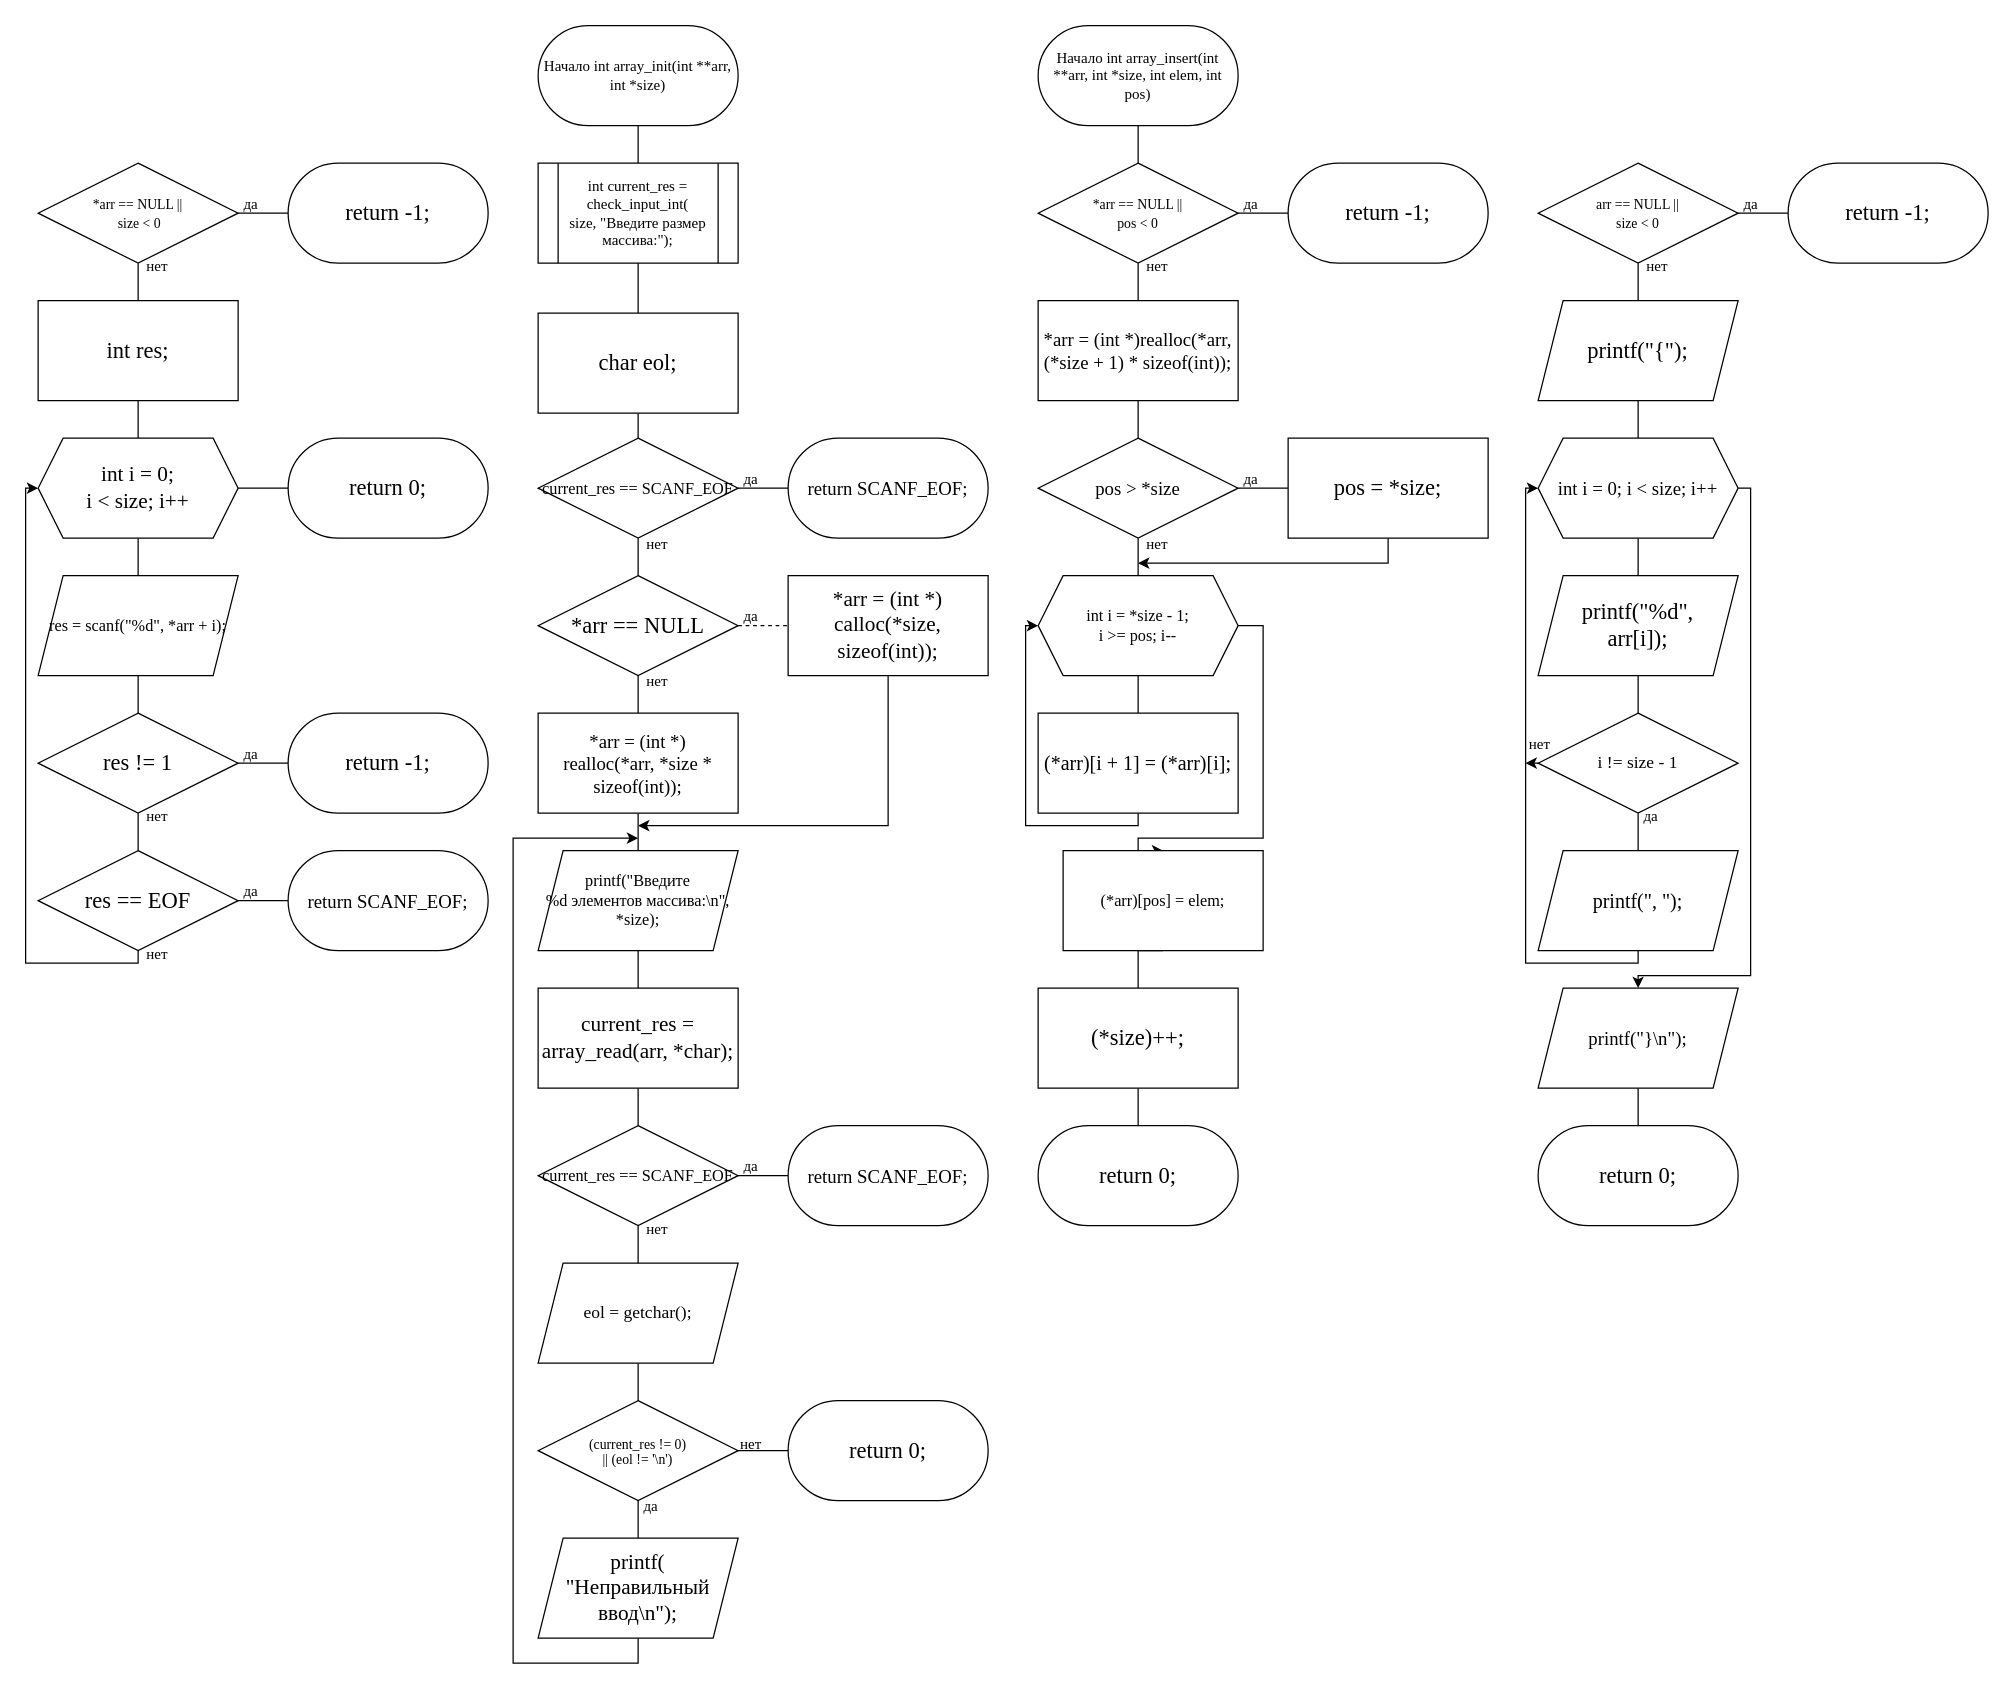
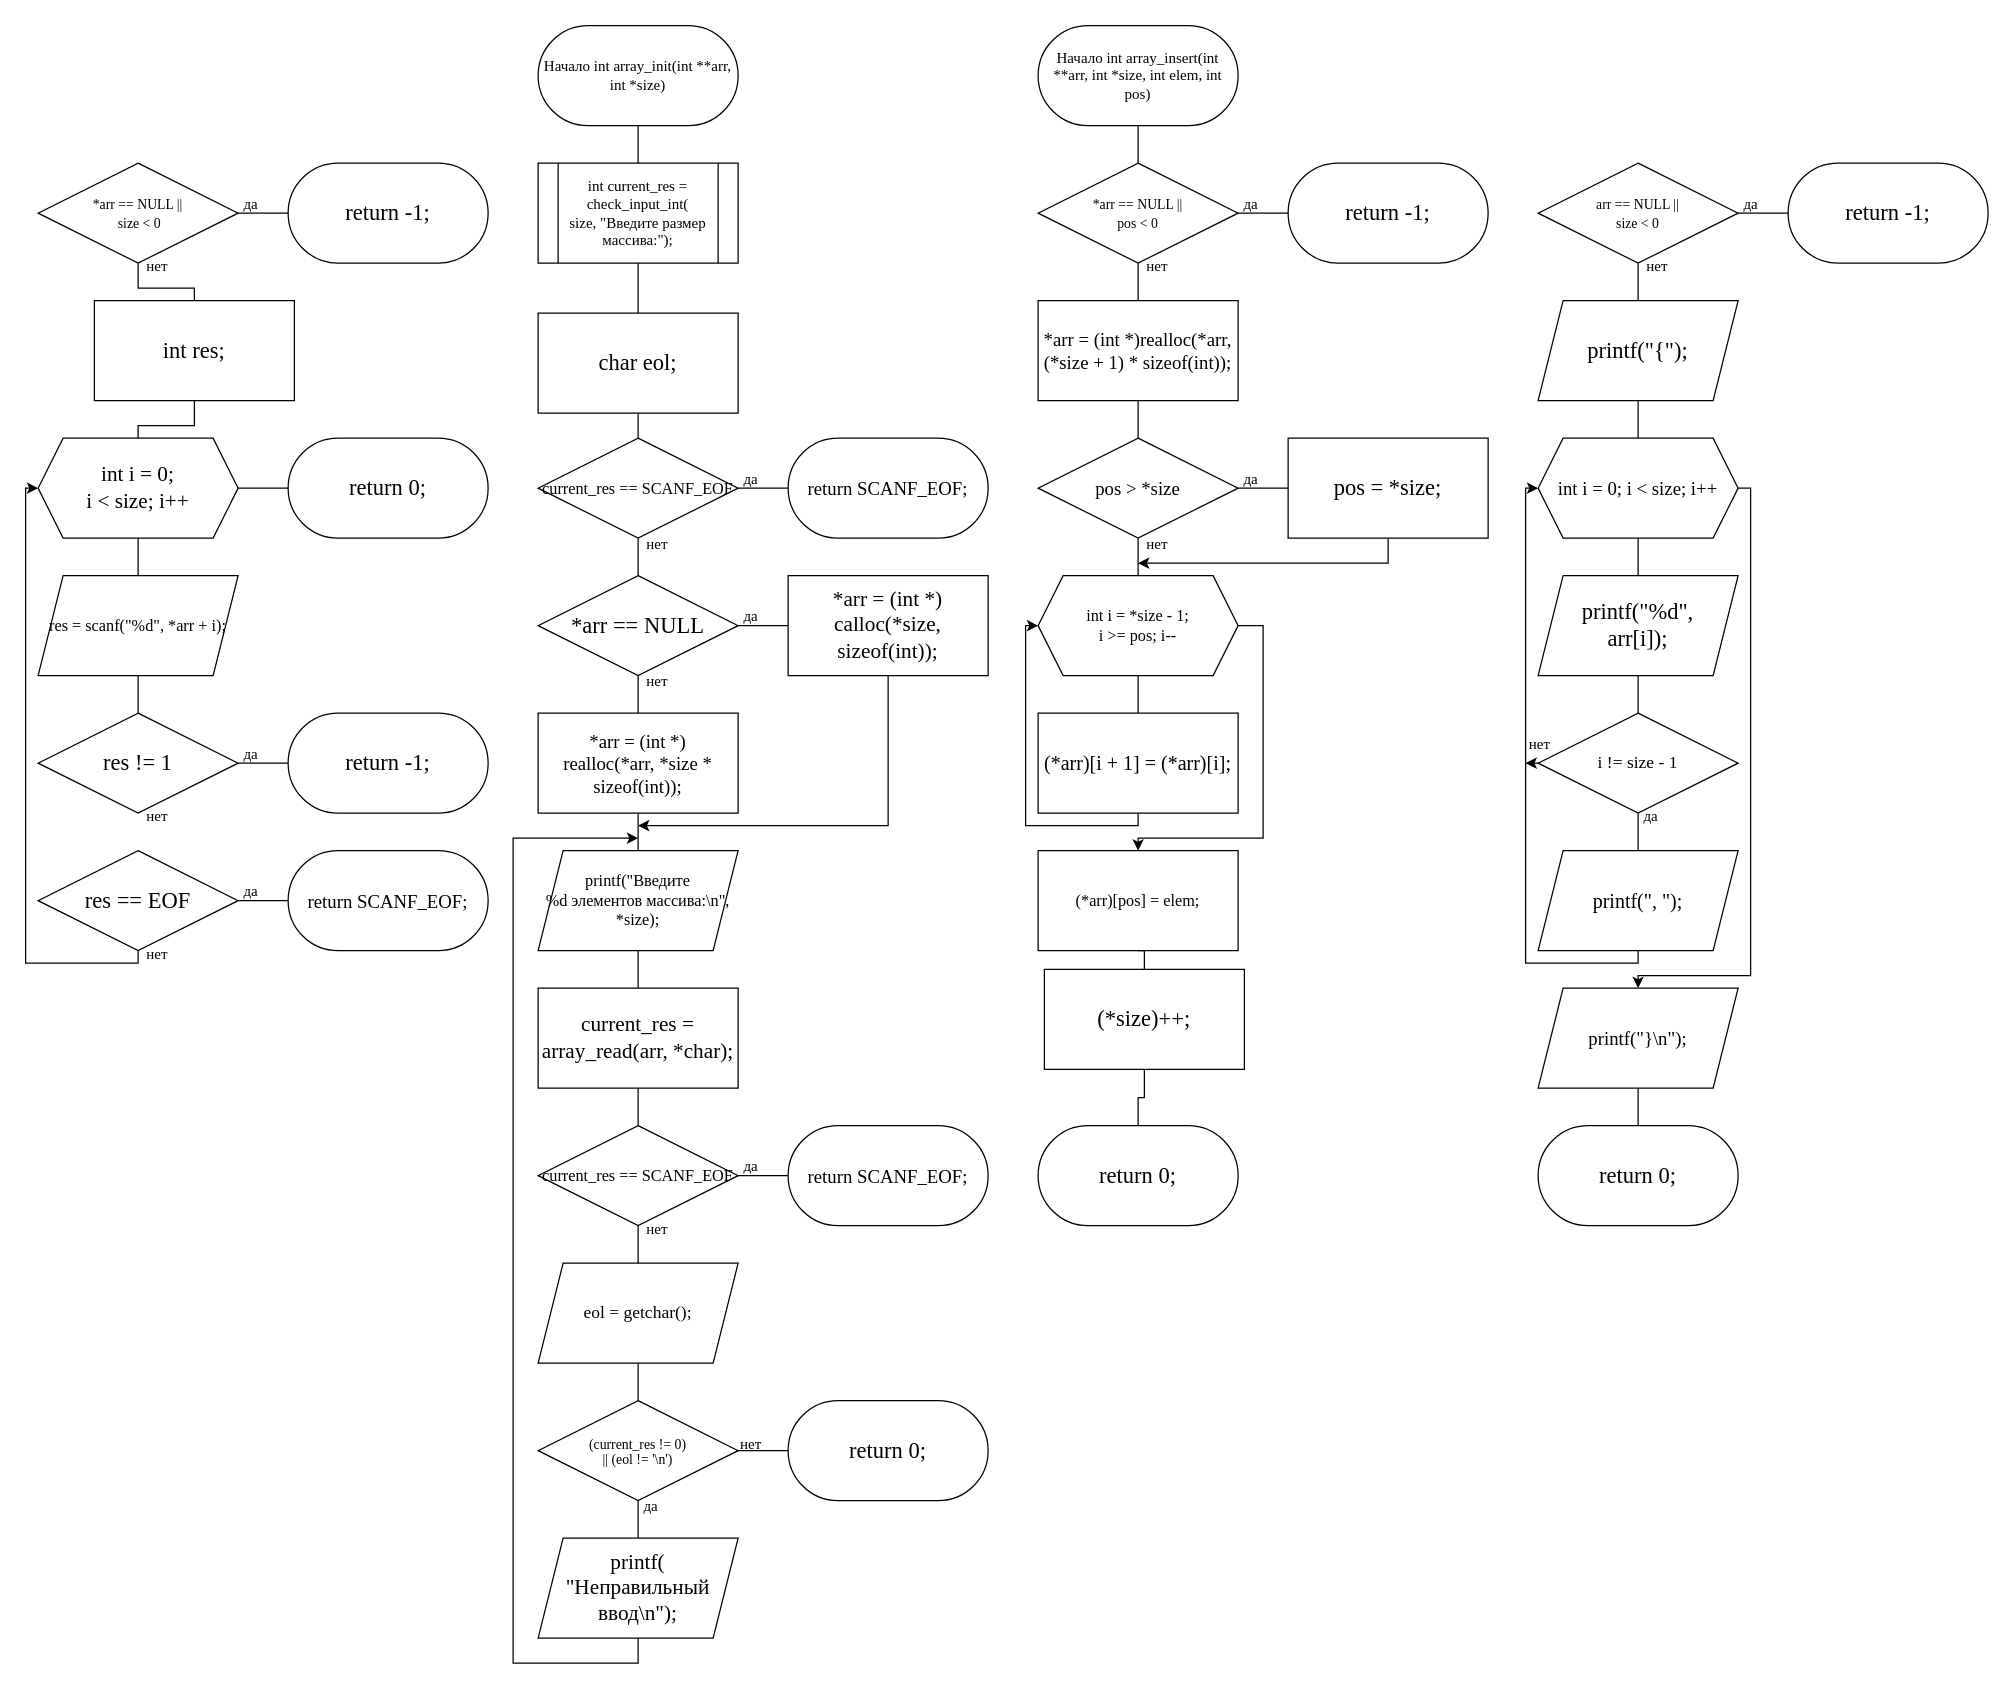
node "int res;": moved (138, 351) -> (194, 351)
edge "*arr == NULL" -- "*arr = (int *) calloc(*size, sizeof(int));": style dashed -> solid
edge "res != 1" -- "res == EOF": removed
node "(*arr)[pos] = elem;": moved (1163, 901) -> (1138, 901)
node "(*size)++;": moved (1138, 1038) -> (1144, 1019)
